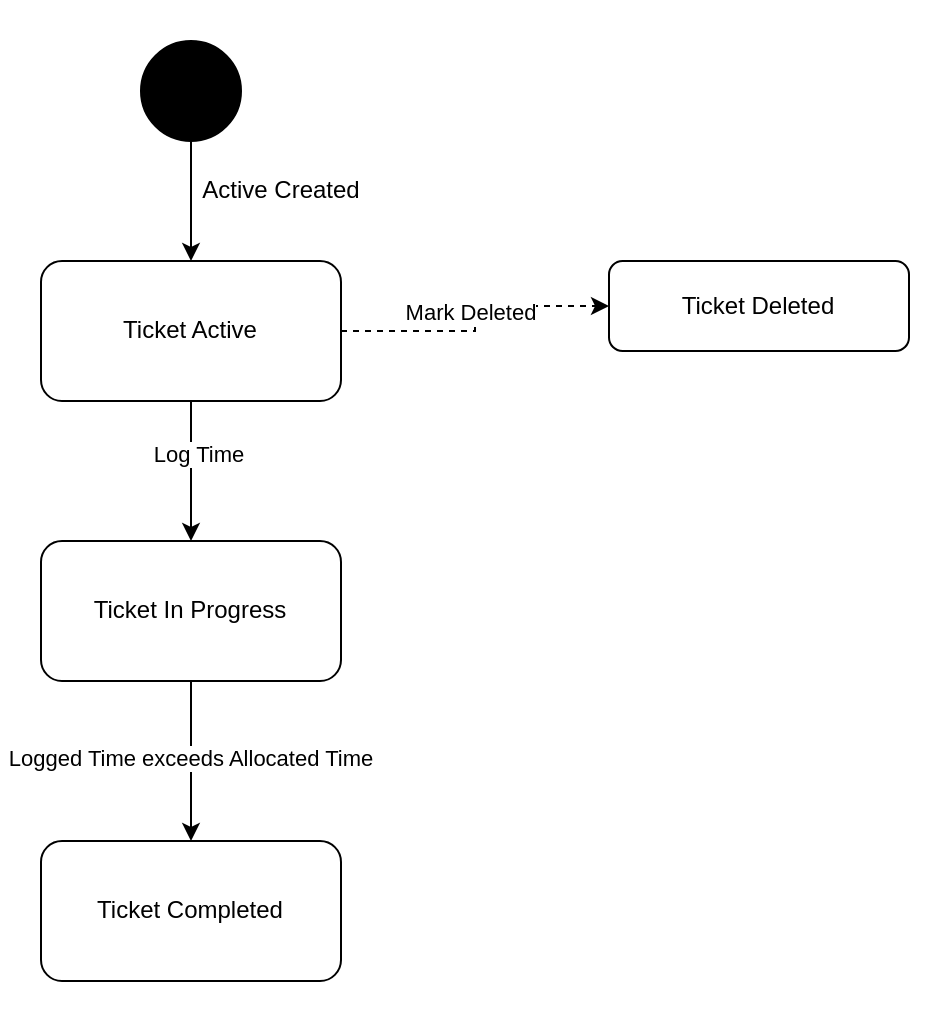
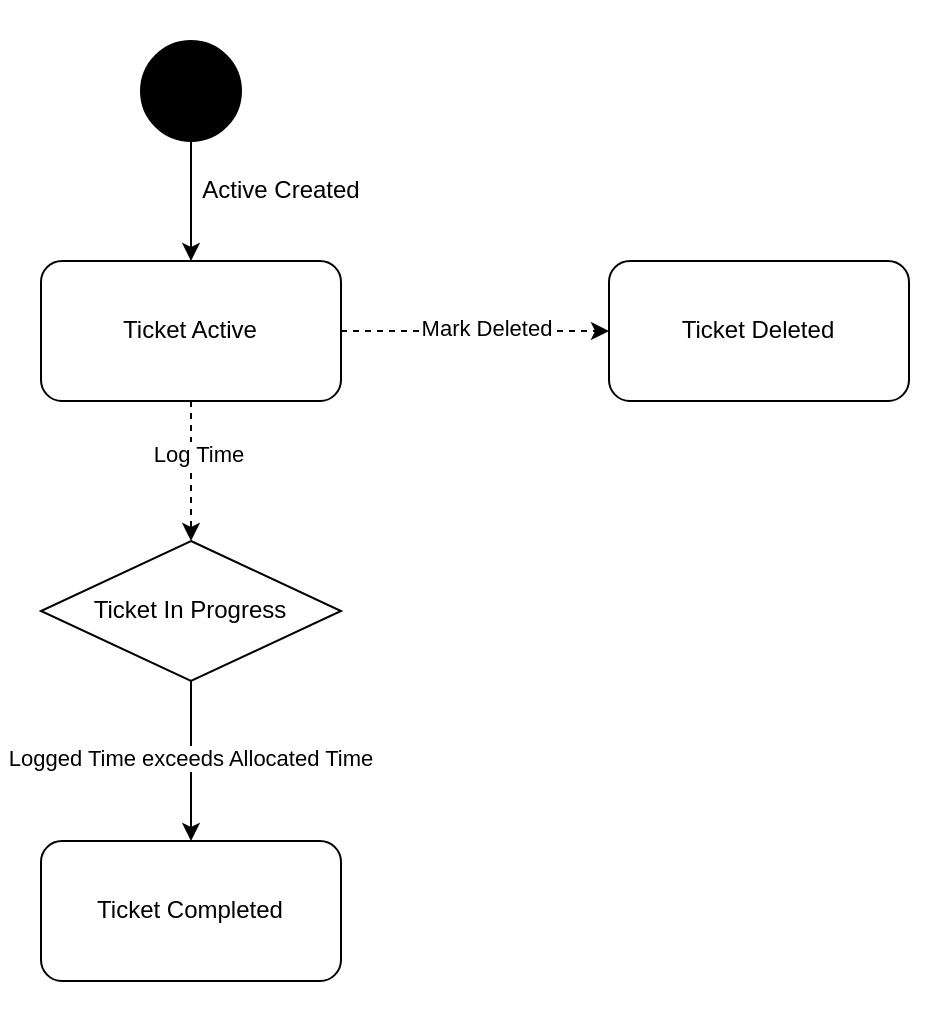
node "Ticket Deleted": size 300x90 -> 300x140
edge "Ticket Active" -> "Ticket In Progress": style solid -> dashed
node "Ticket In Progress": shape rounded rectangle -> diamond
